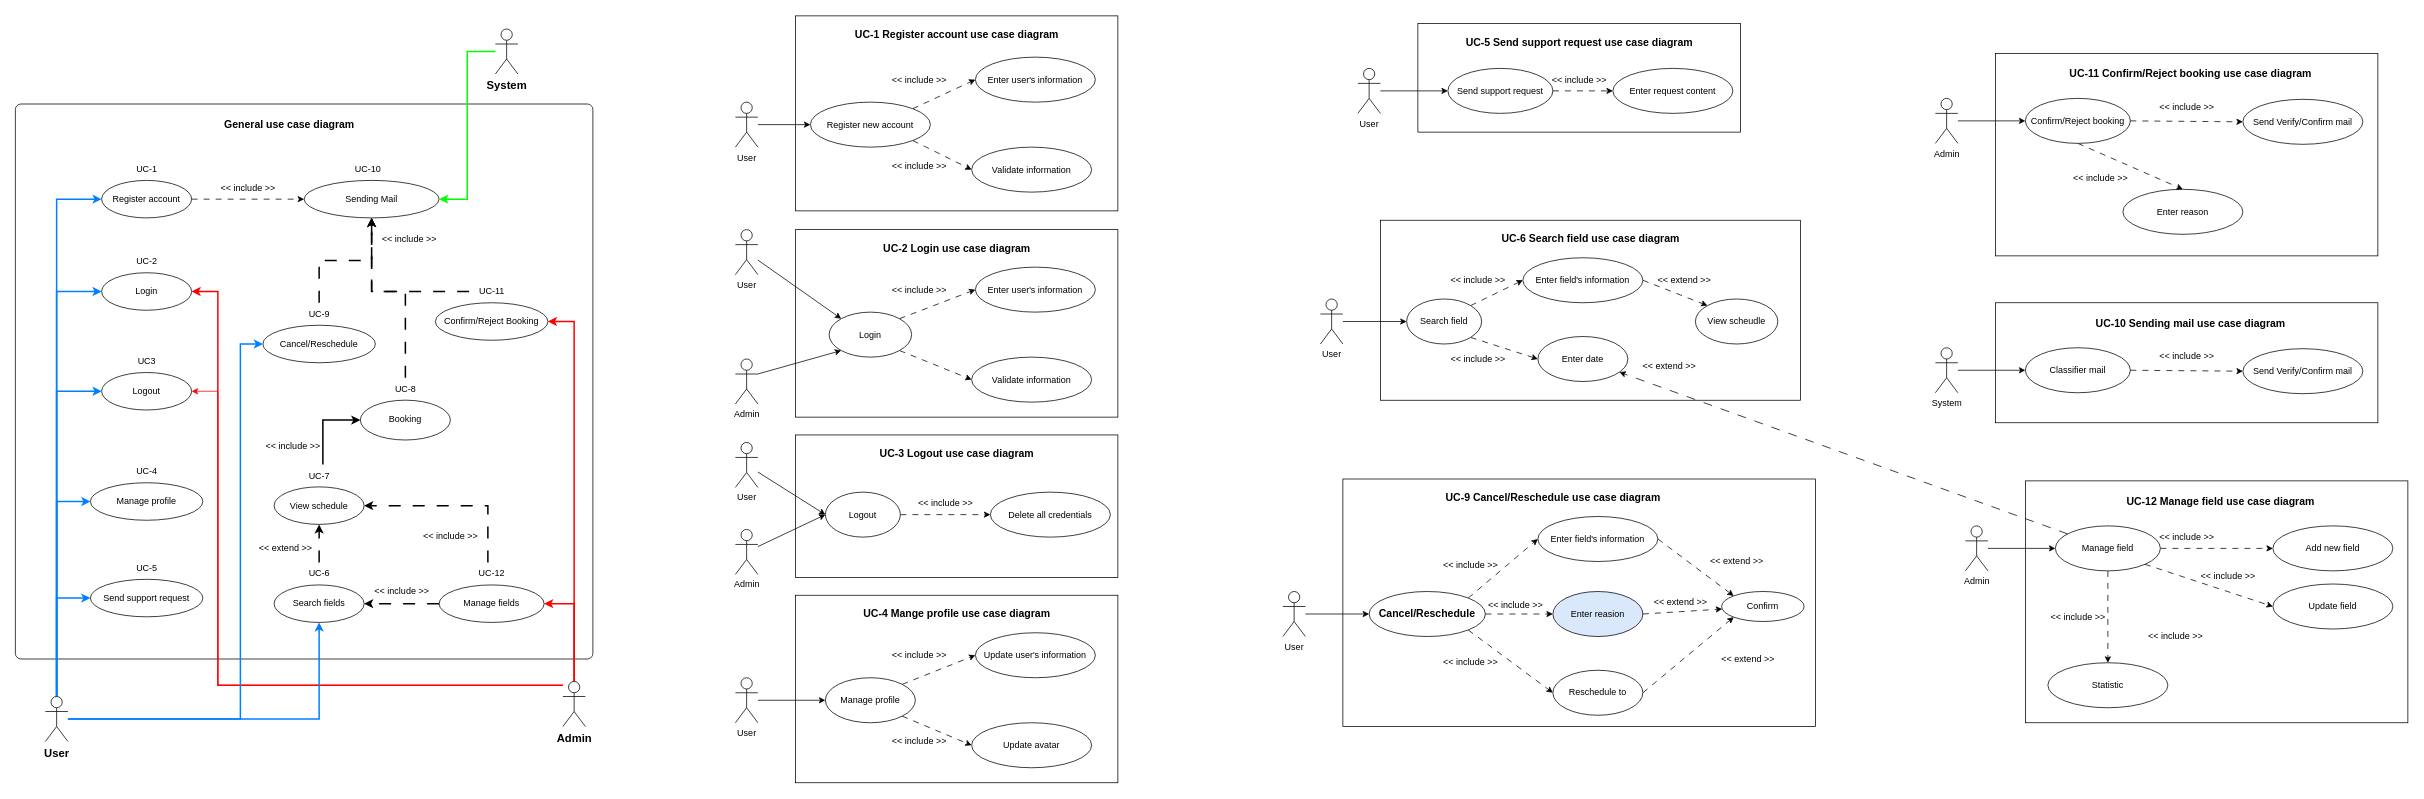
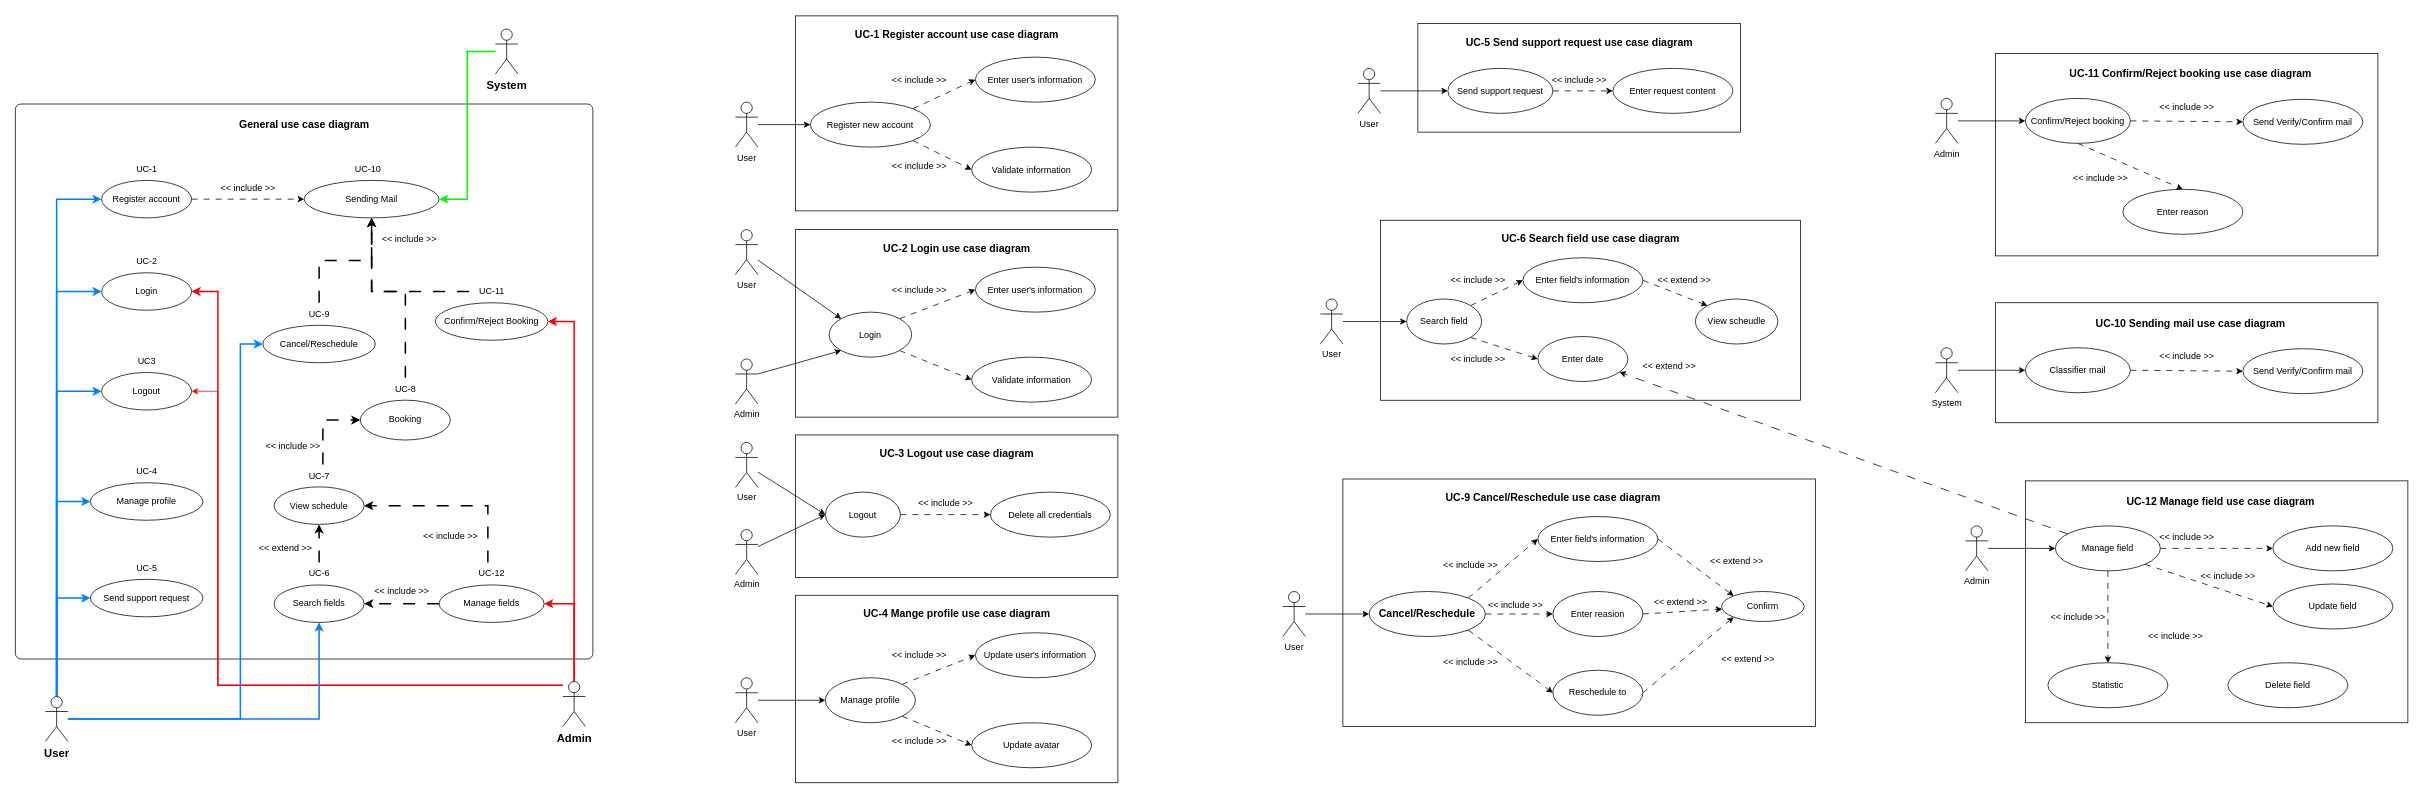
node "General use case diagram": moved (289, 125) -> (304, 125)
edge "UC-7" -> "Booking": style solid -> dashed
node "Enter reasion": fillcolor #dae8fc -> #ffffff
node "Delete field": added
